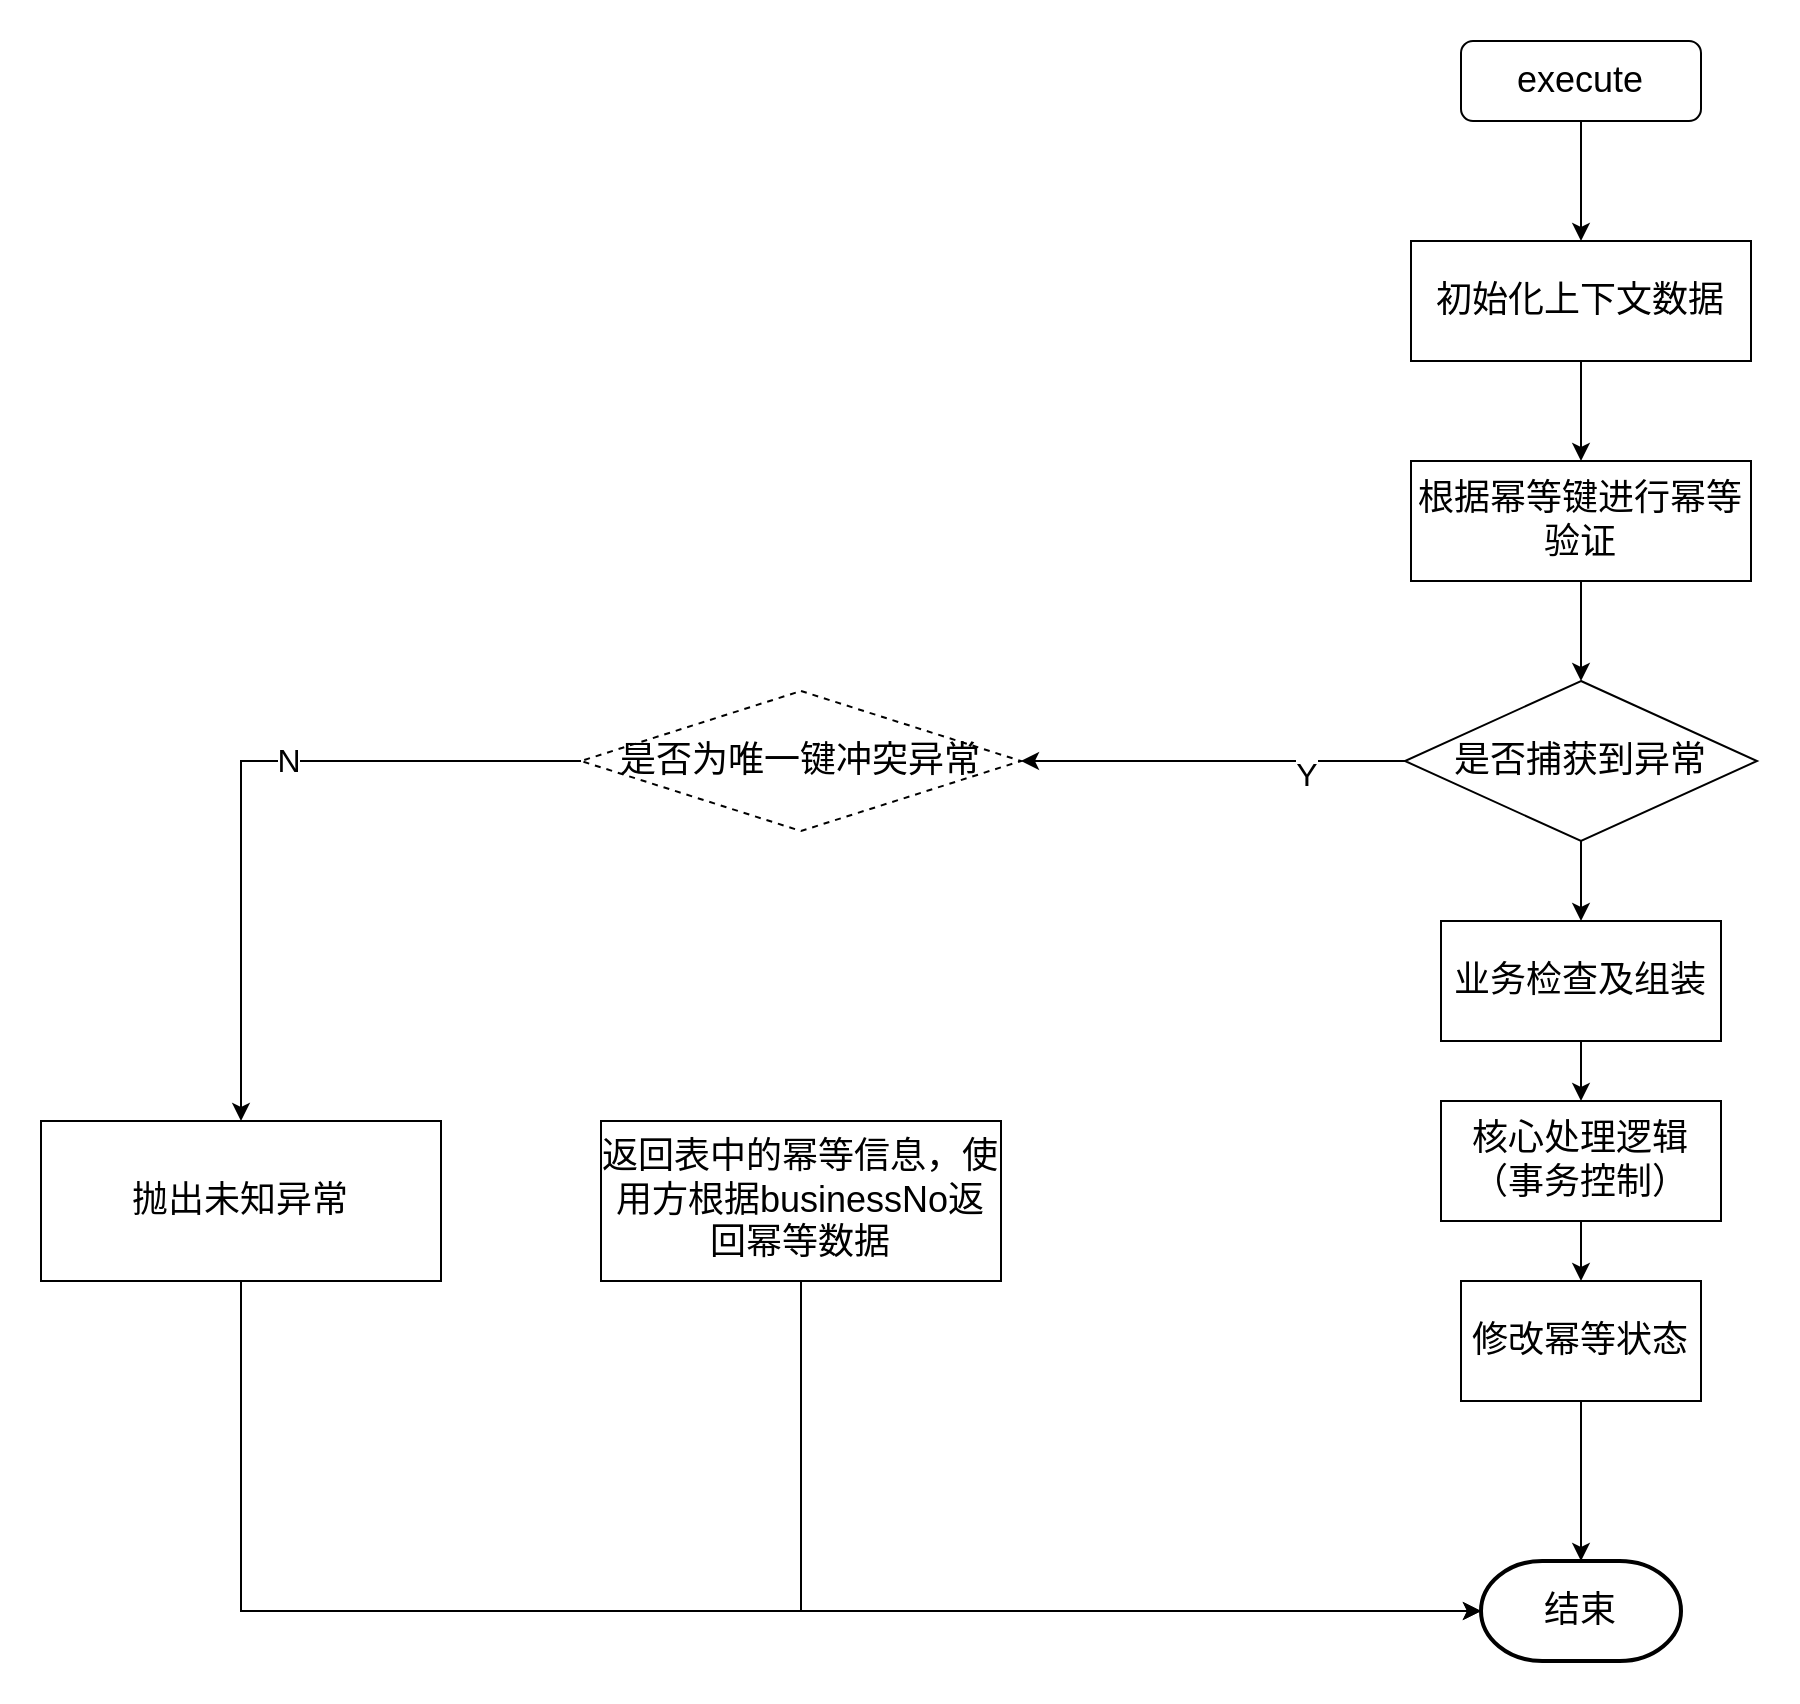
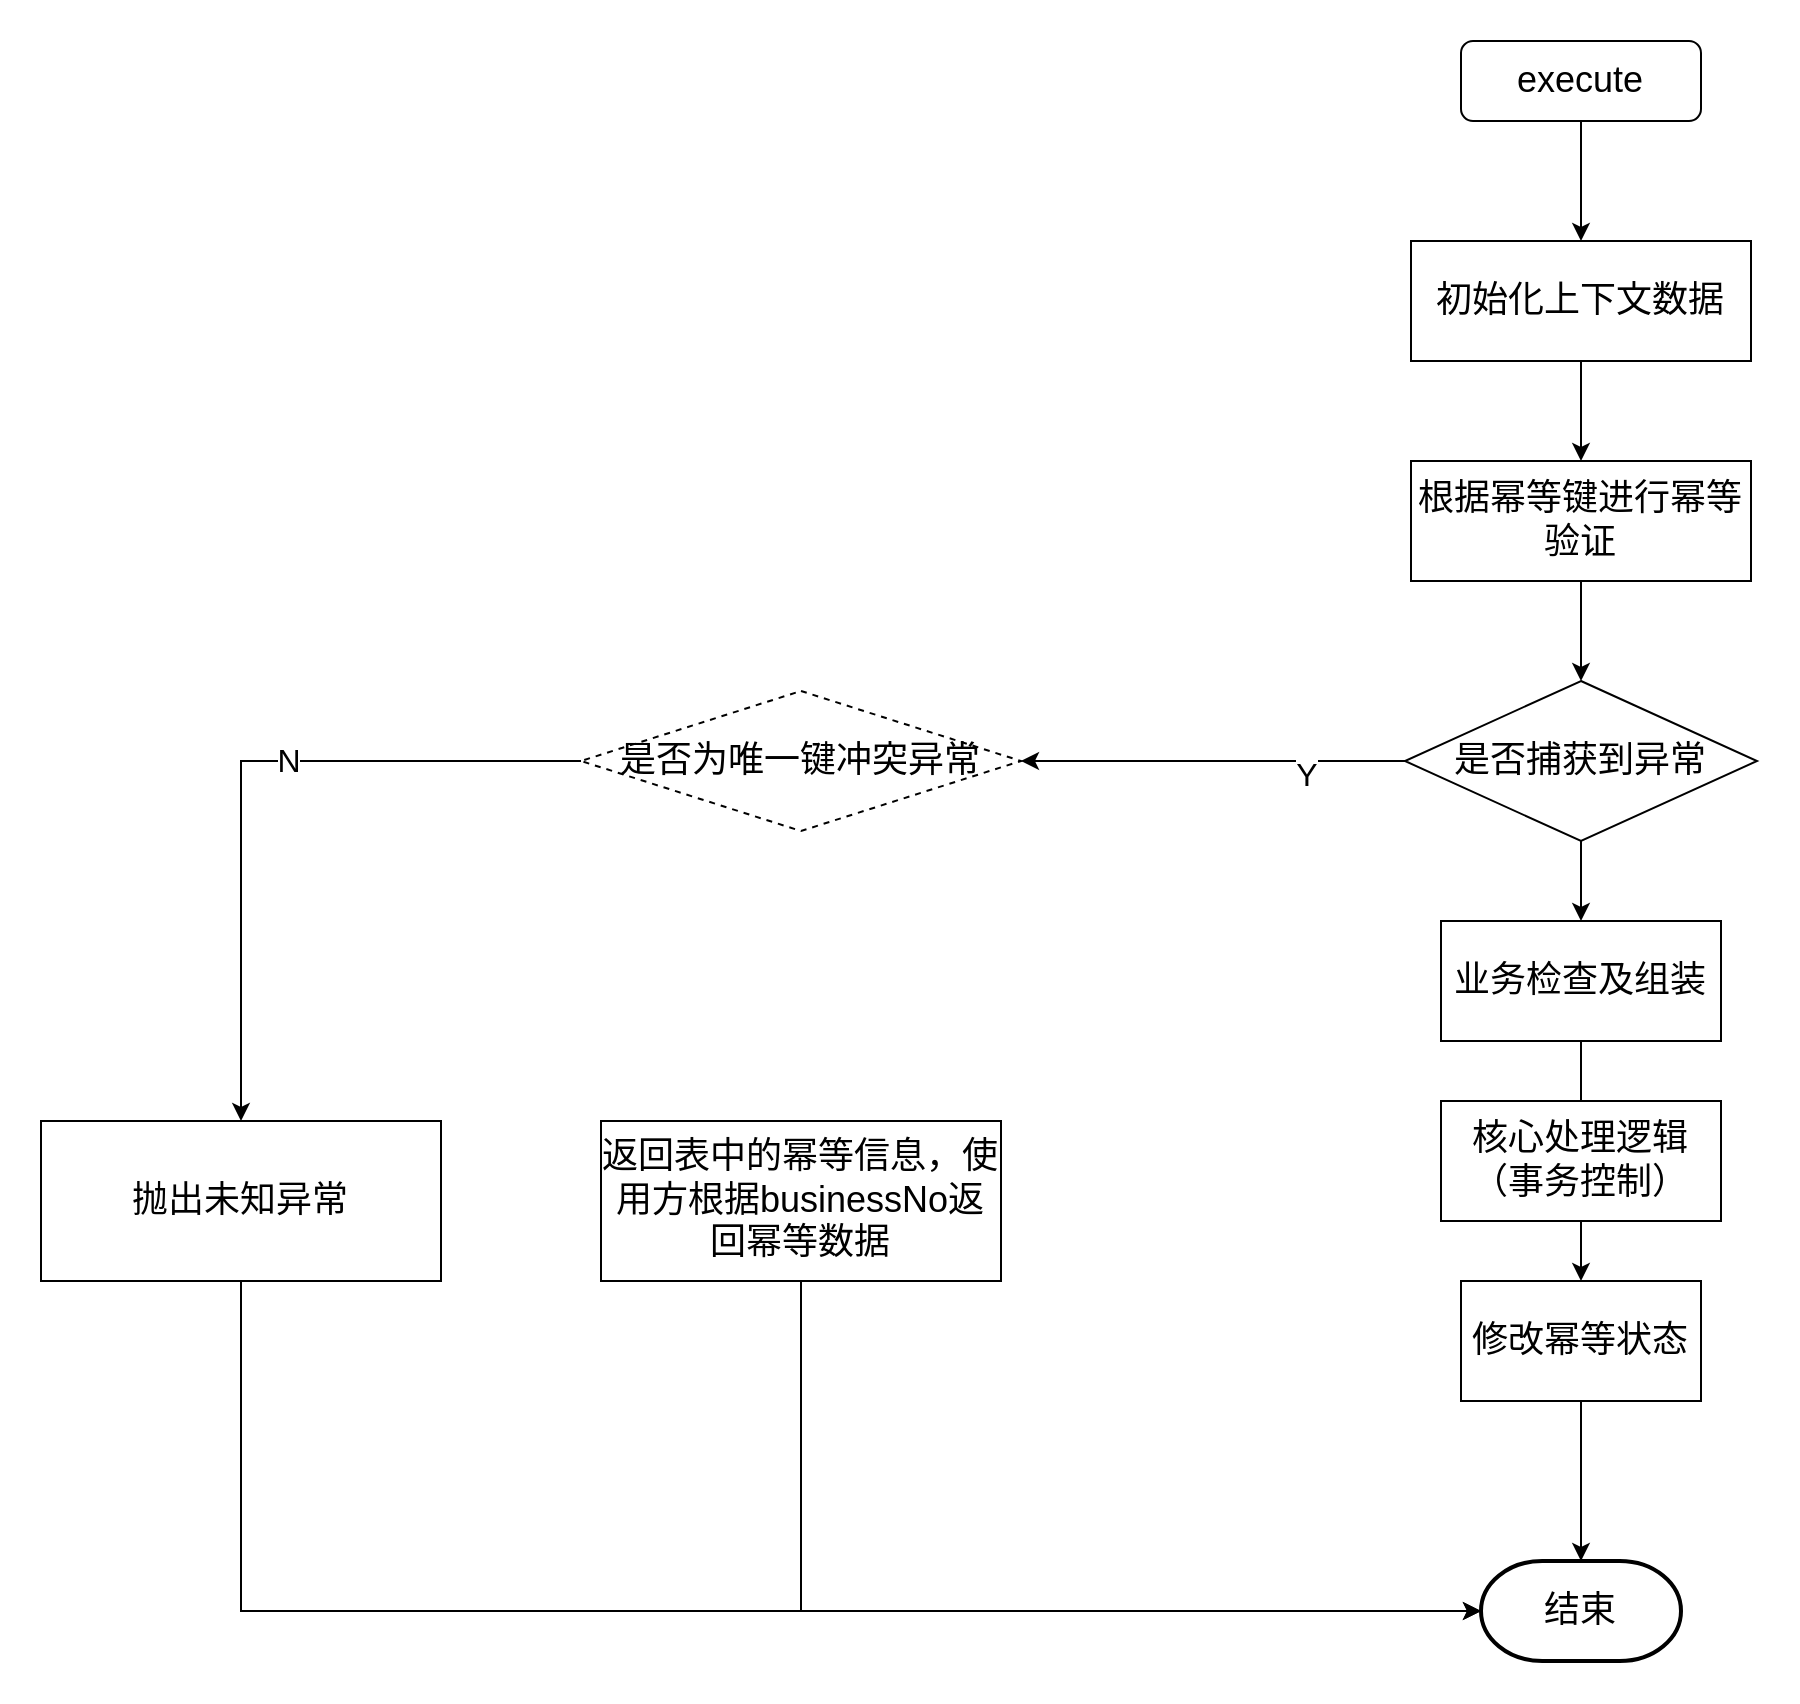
edge "业务检查及组装" -> "核心处理逻辑 （事务控制）": arrowhead classic -> none
